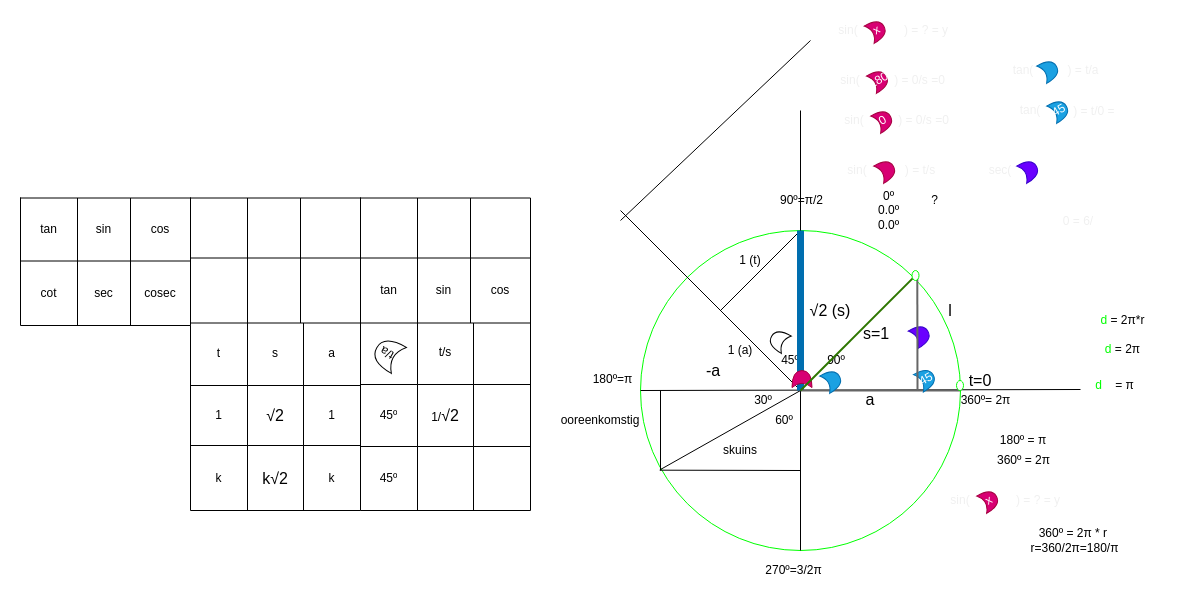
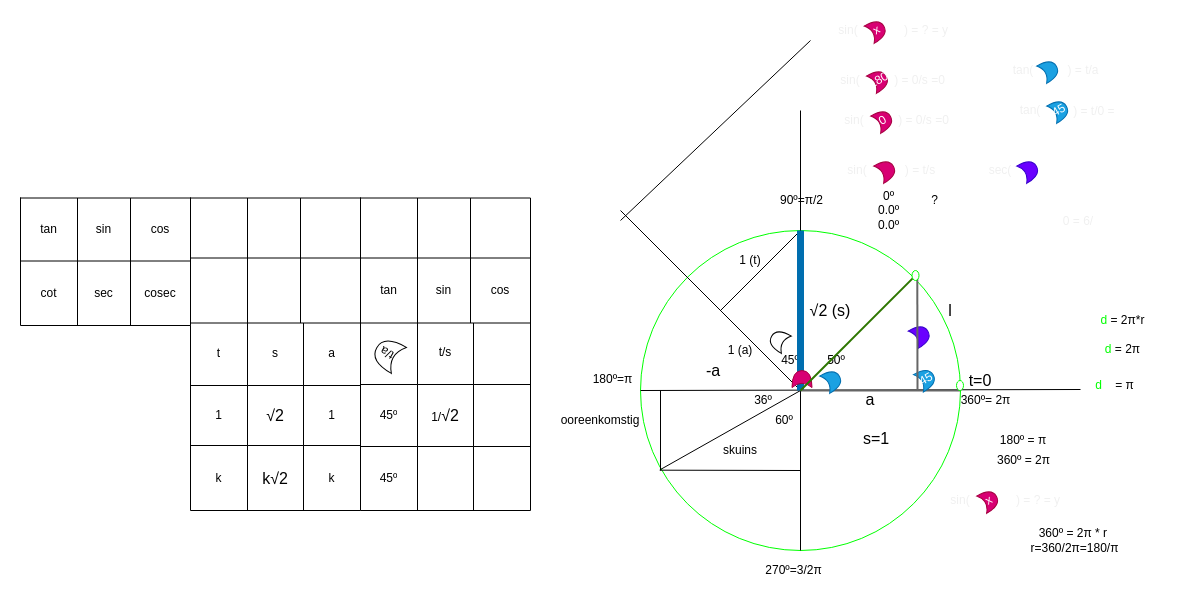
node "s=1": moved (877, 333) -> (877, 438)
node "90º": label "90º" -> "50º"
node "30º": label "30º" -> "36º"
